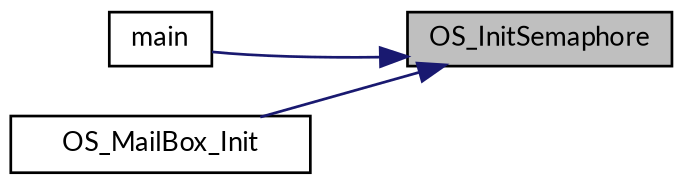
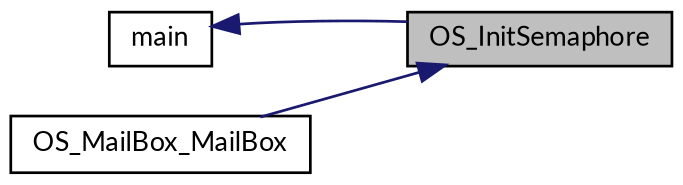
edge "main" -> "OS_InitSemaphore": reversed
node "OS_MailBox_Init": label "OS_MailBox_Init" -> "OS_MailBox_MailBox"
